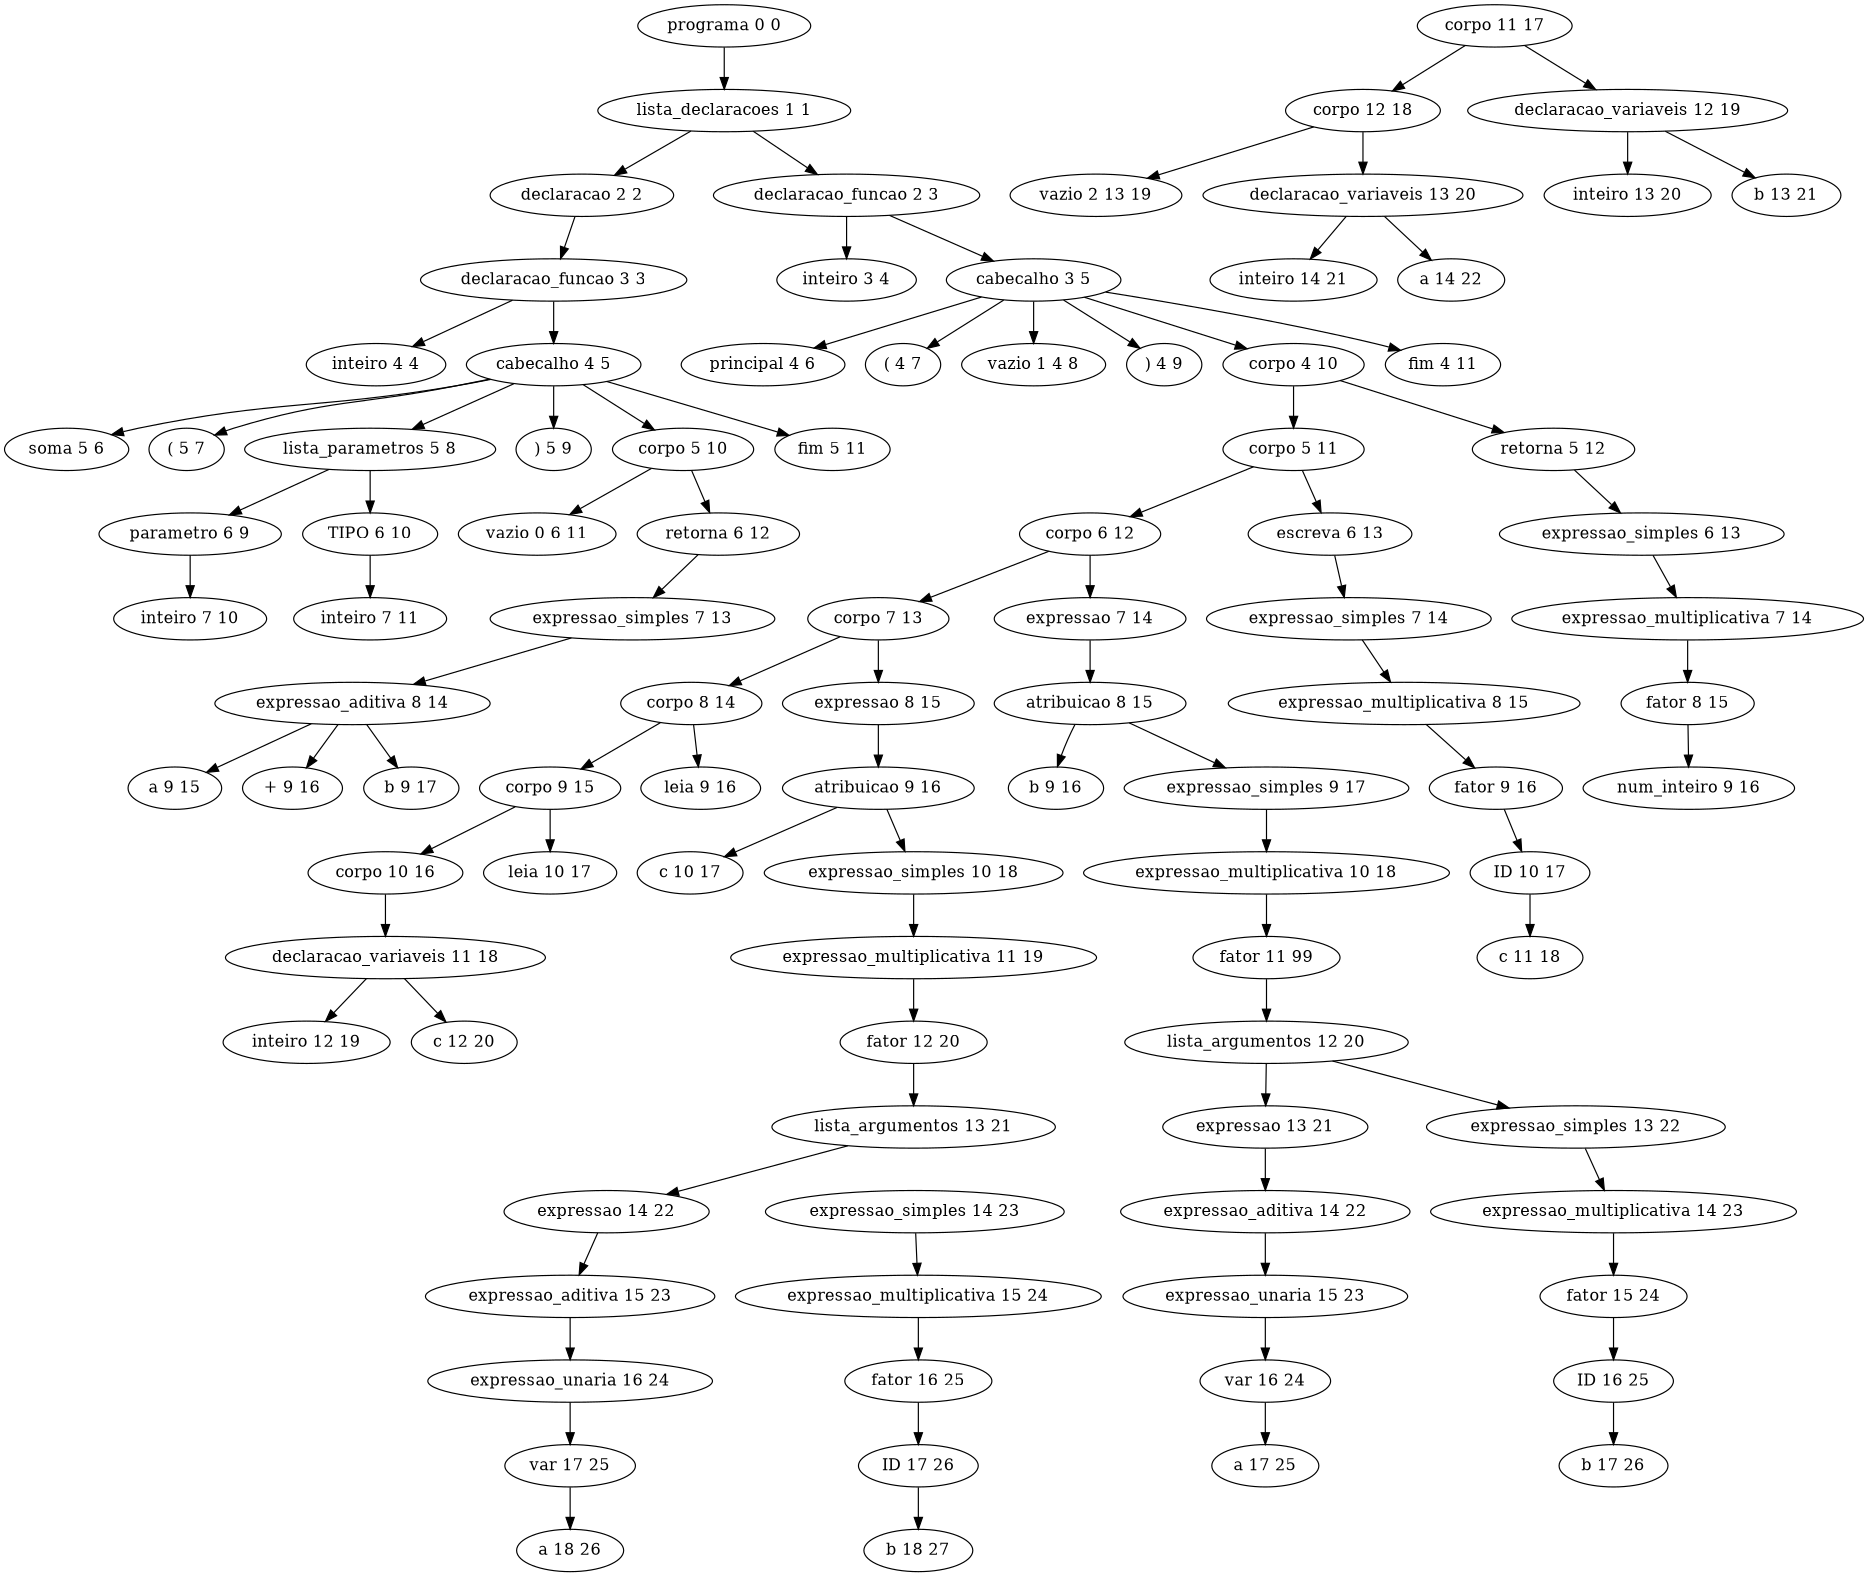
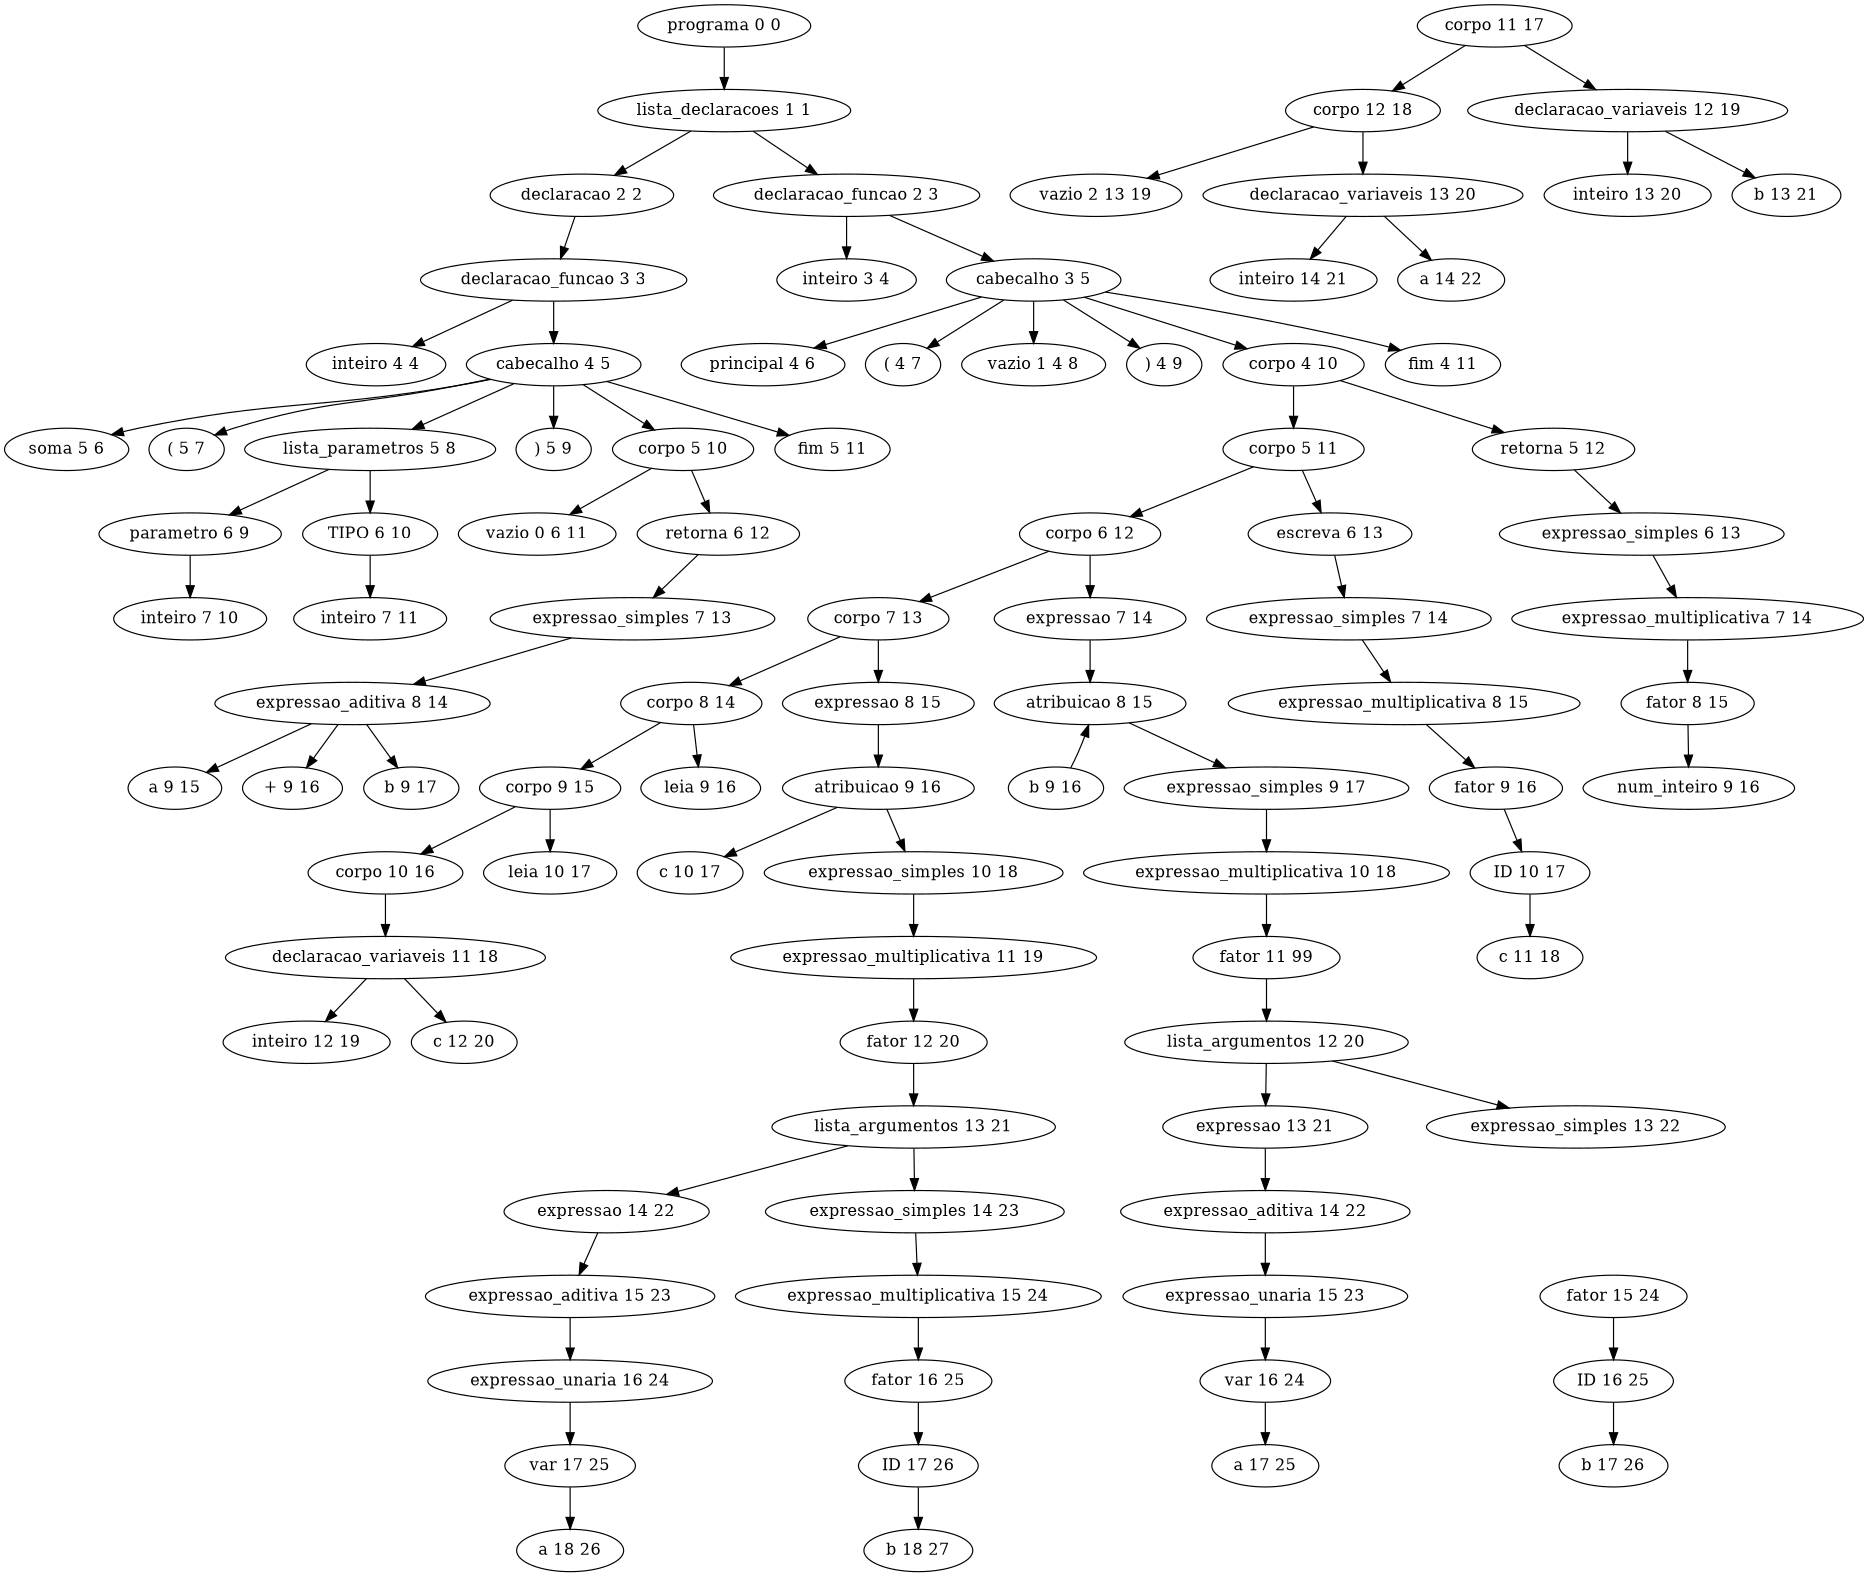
edge "atribuicao 8 15" -> "b 9 16": reversed
edge "lista_argumentos 13 21" -> "expressao_simples 14 23": added
node "expressao_multiplicativa 14 23": removed
